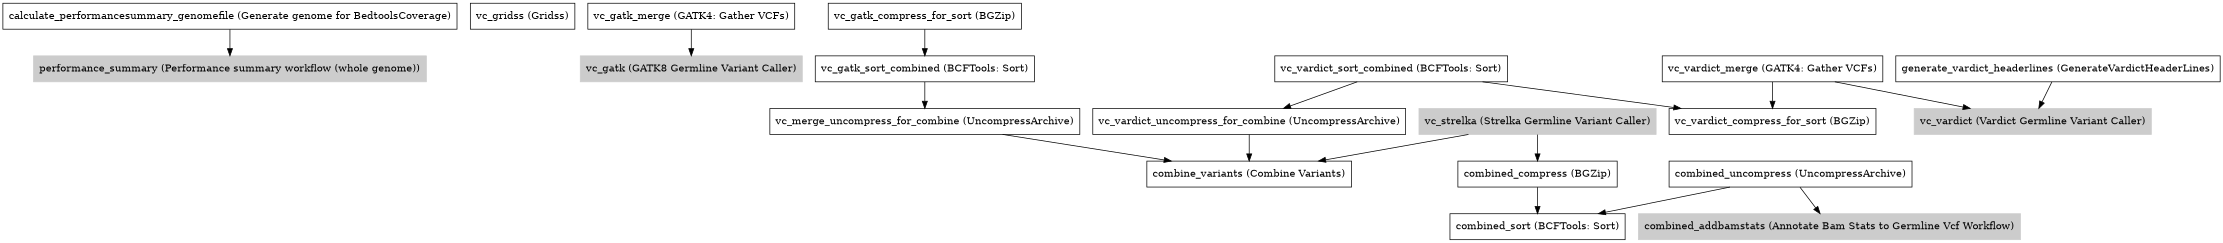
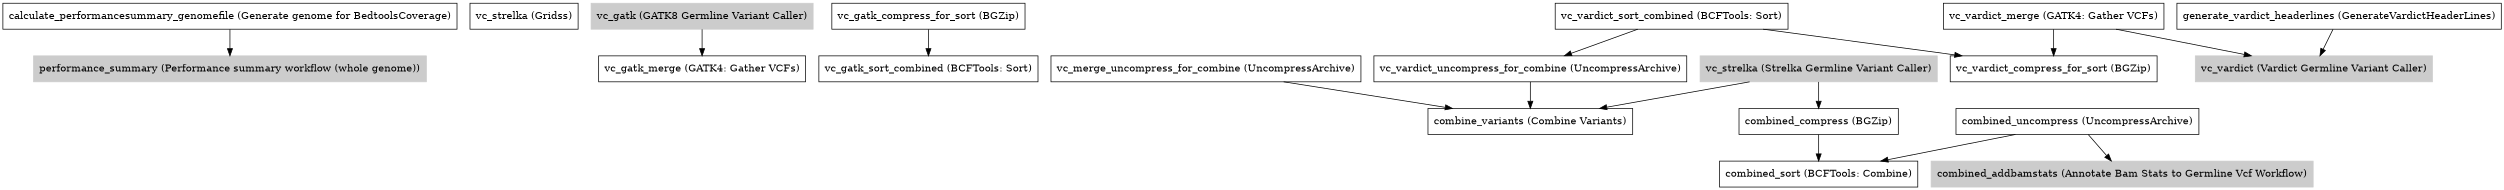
node "vc_gridss (Gridss)": label "vc_gridss (Gridss)" -> "vc_strelka (Gridss)"
edge "vc_gatk_merge (GATK4: Gather VCFs)" -> "vc_gatk (GATK8 Germline Variant Caller)": reversed
edge "vc_gatk_sort_combined (BCFTools: Sort)" -> "vc_merge_uncompress_for_combine (UncompressArchive)": removed
node "combined_sort (BCFTools: Sort)": label "combined_sort (BCFTools: Sort)" -> "combined_sort (BCFTools: Combine)"
